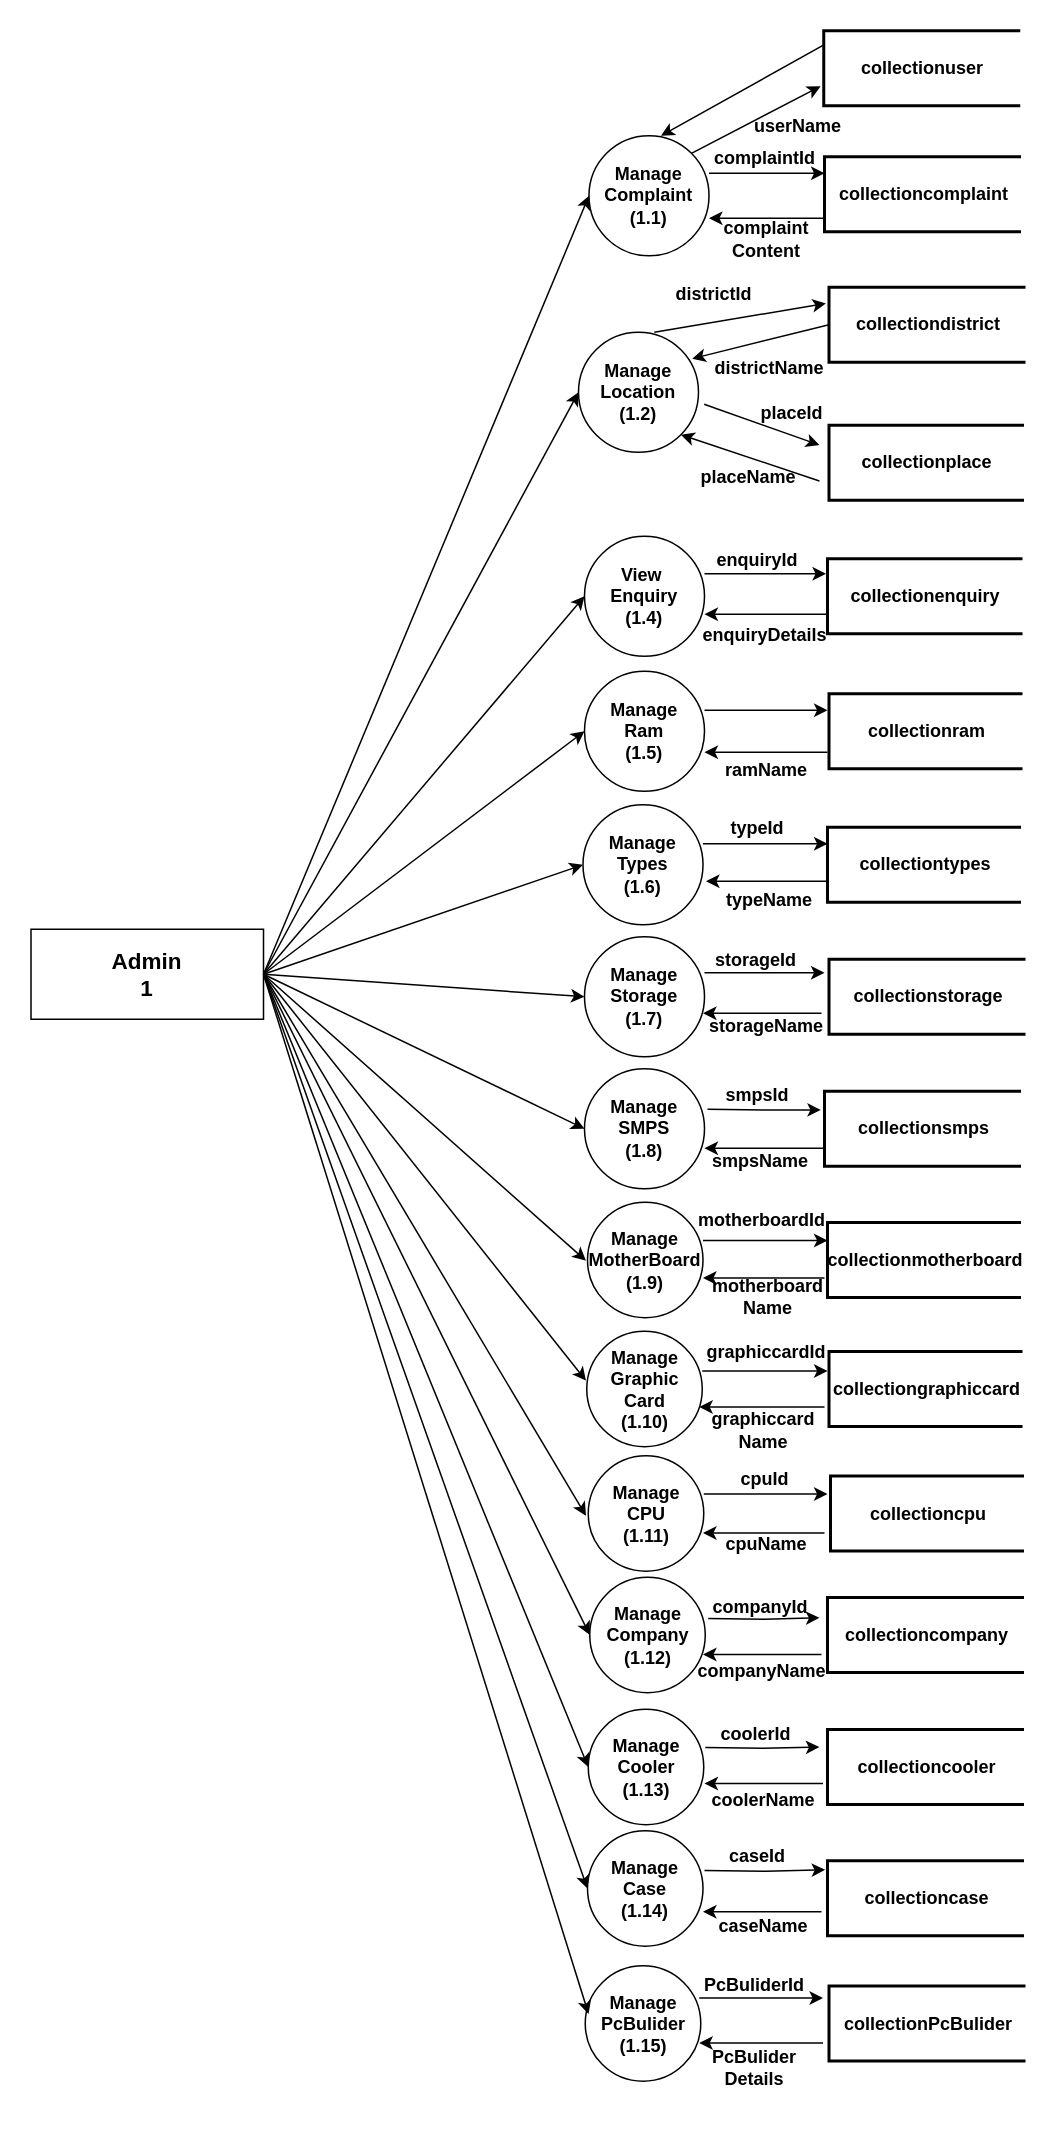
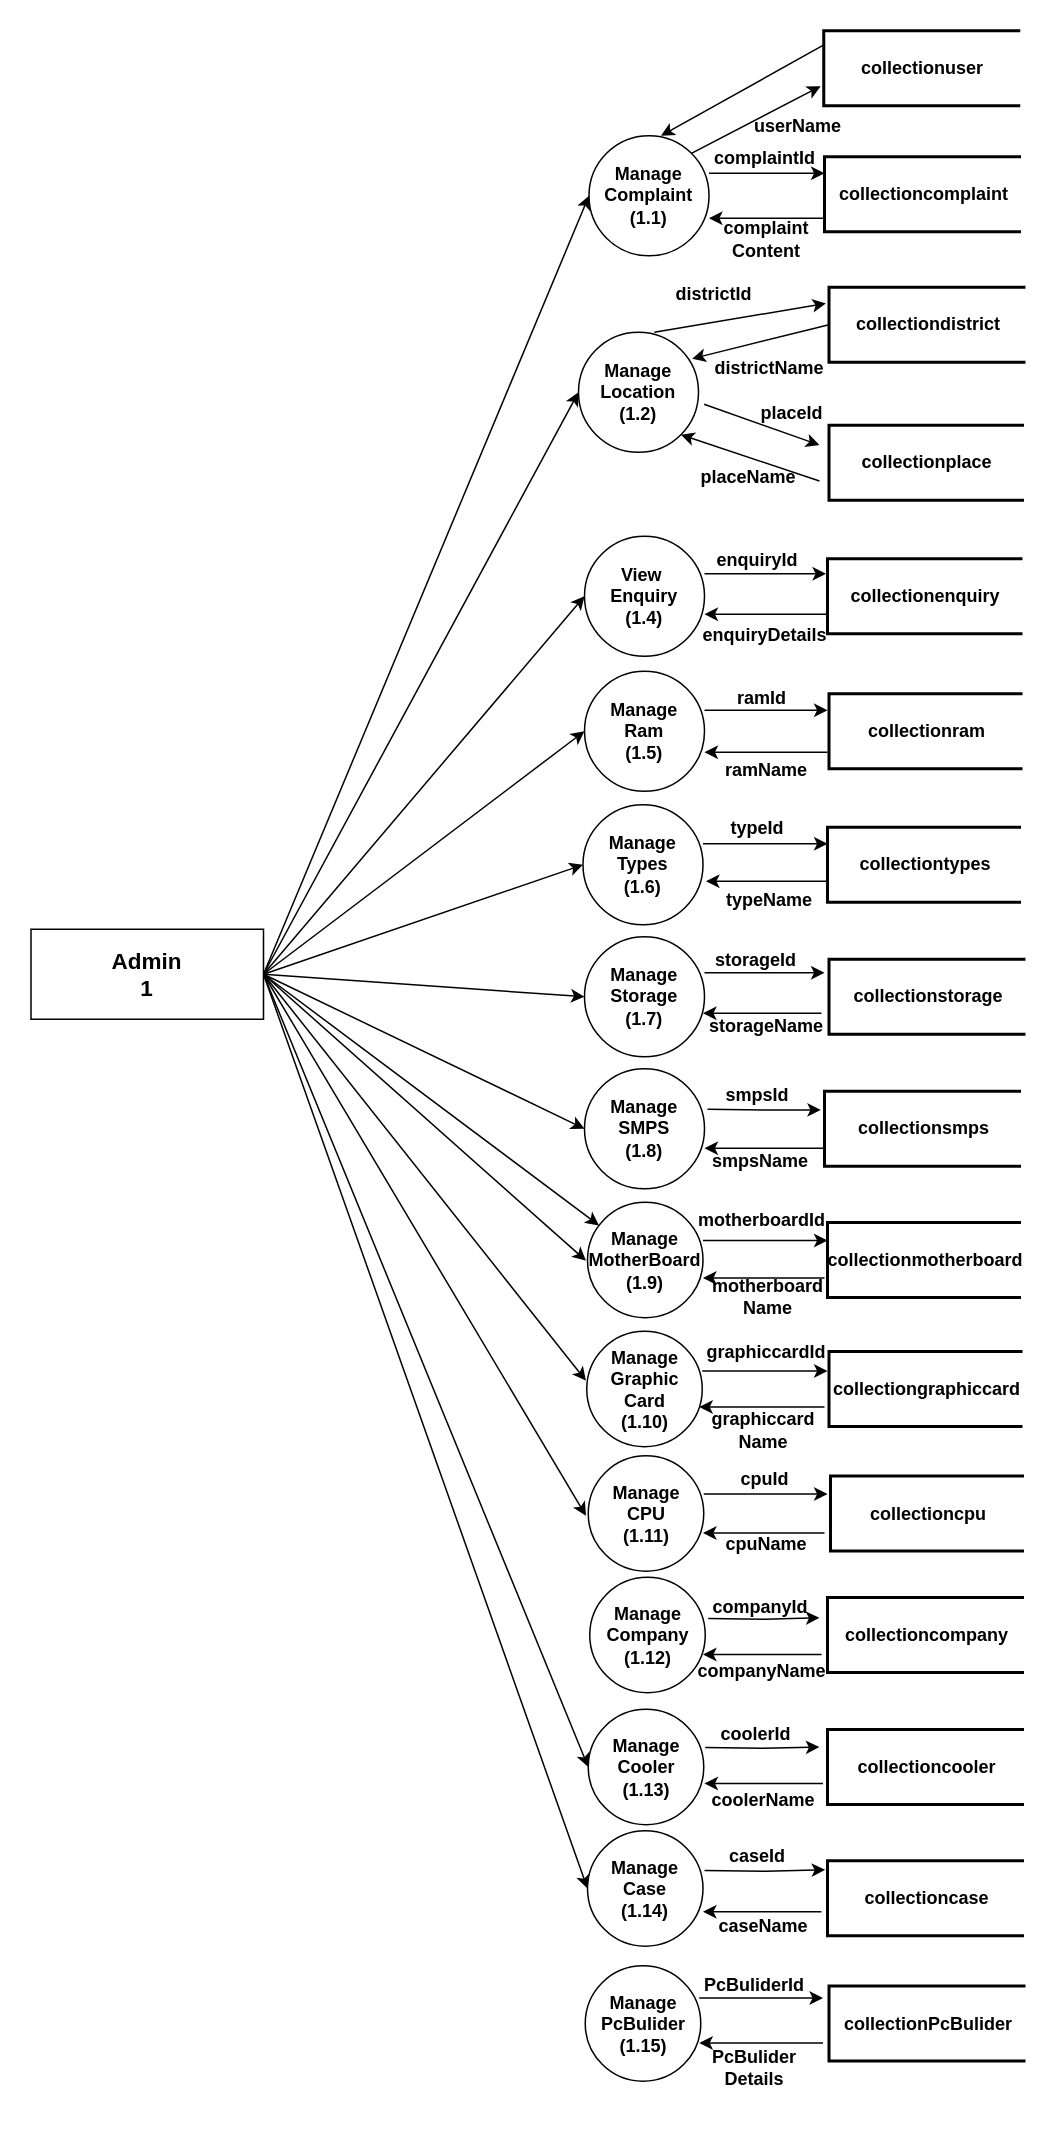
node "ramId": added
edge "Admin 1" -> "Manage Company (1.12)": now "Admin 1" -> "Manage MotherBoard (1.9)"
edge "Admin 1" -> "Manage PcBulider (1.15)": removed
